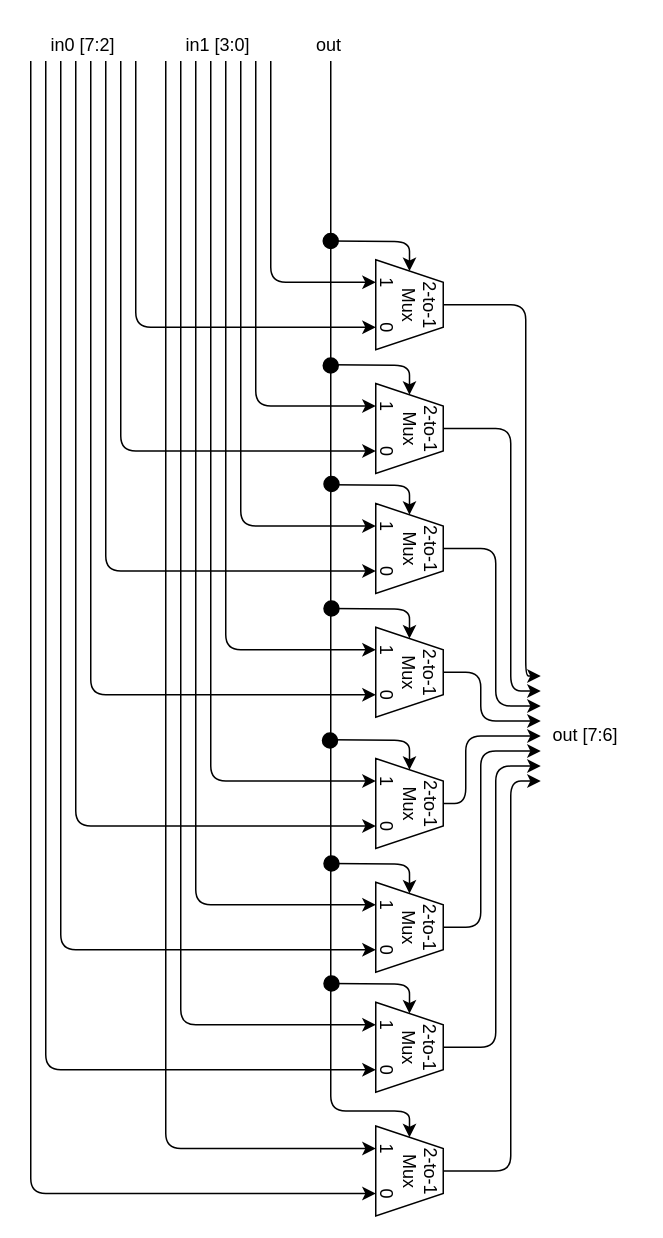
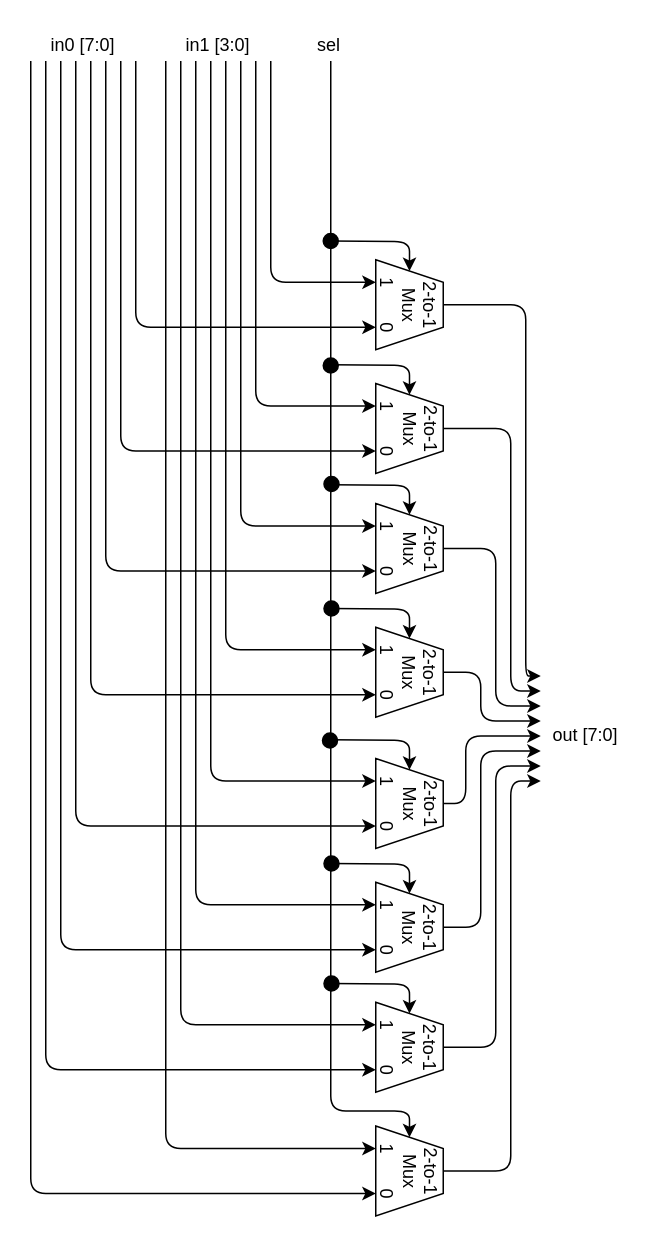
node "in0 [7:2]": label "in0 [7:2]" -> "in0 [7:0]"
node "out": label "out" -> "sel"
node "out [7:6]": label "out [7:6]" -> "out [7:0]"
